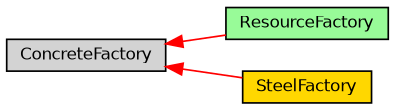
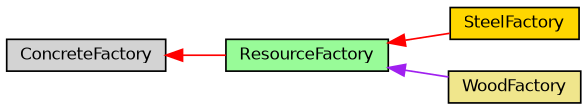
edge "SteelFactory" -> "ConcreteFactory": now "SteelFactory" -> "ResourceFactory"
node "WoodFactory": added
